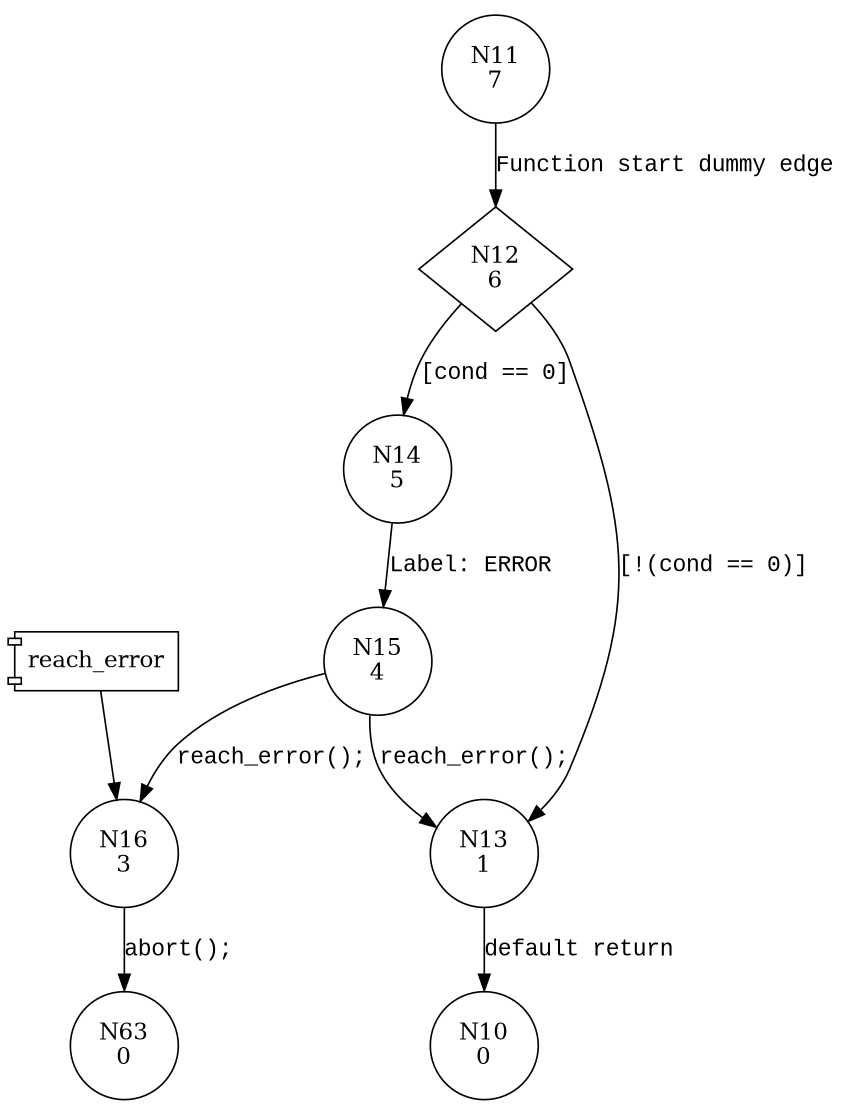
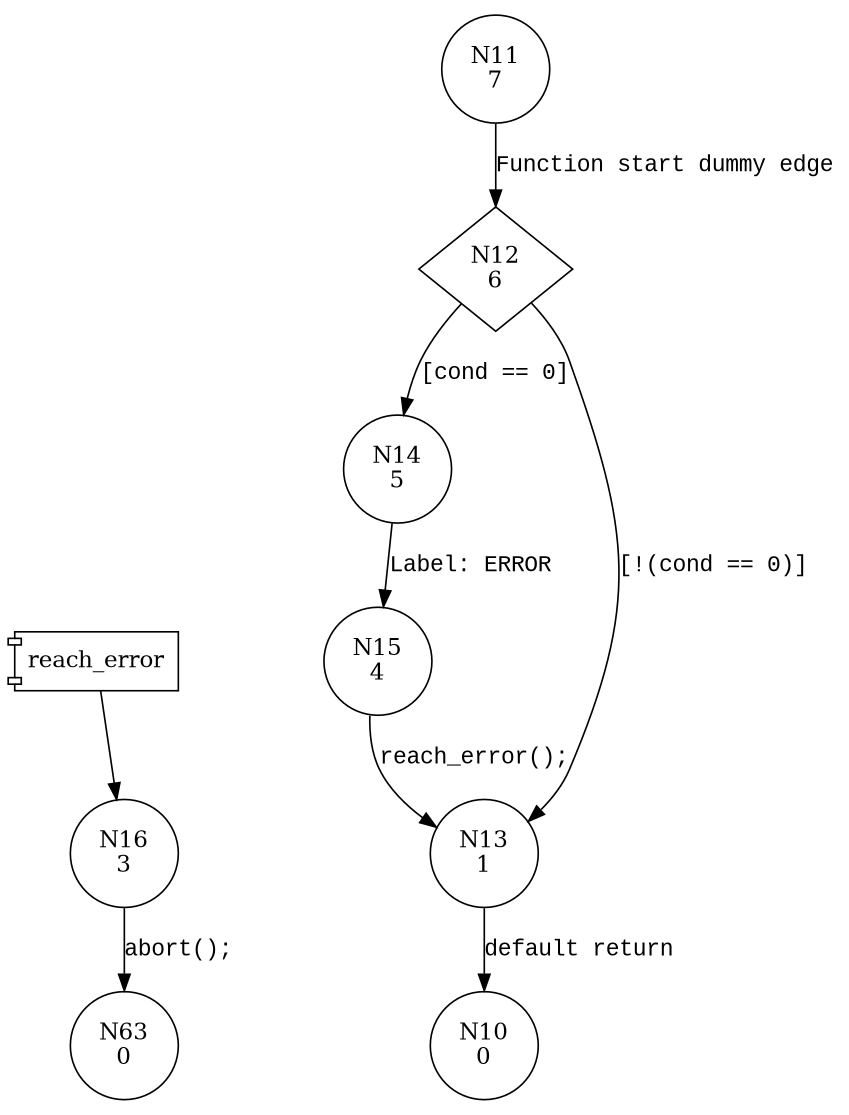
edge "N15 4" -> "N16 3": removed, label "reach_error();"
